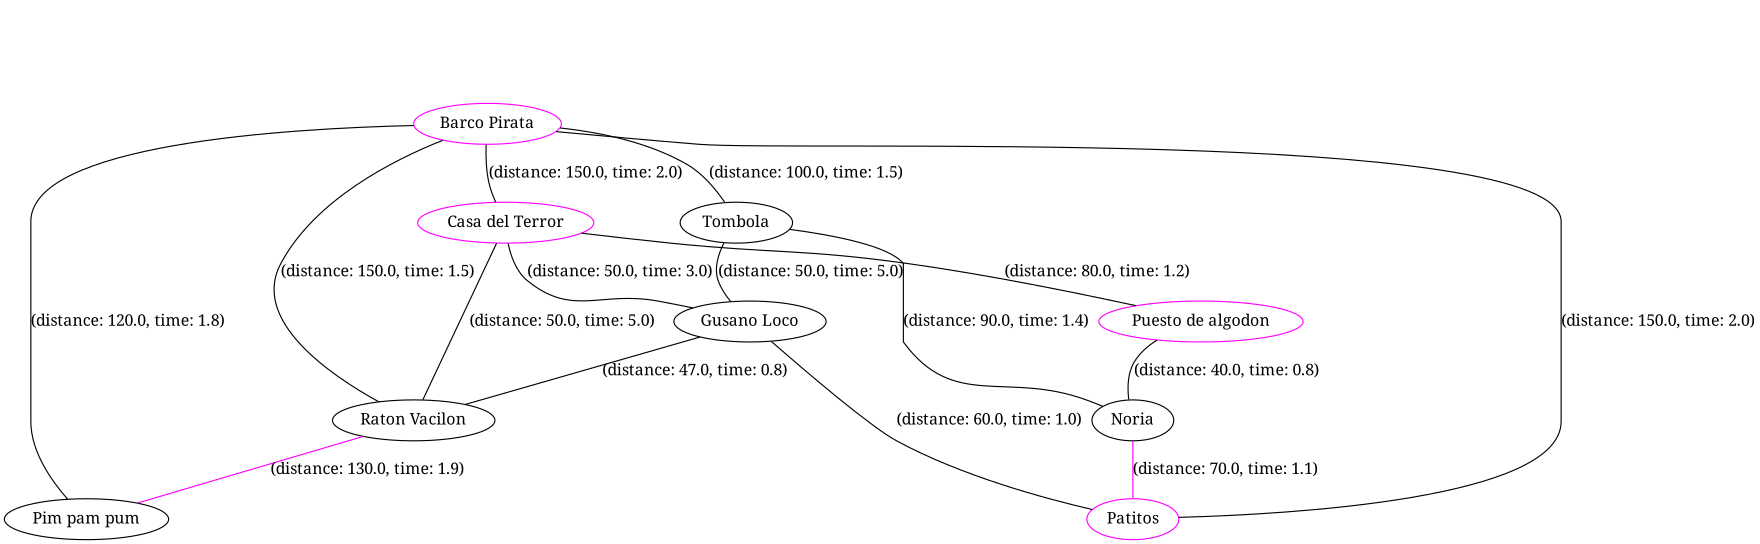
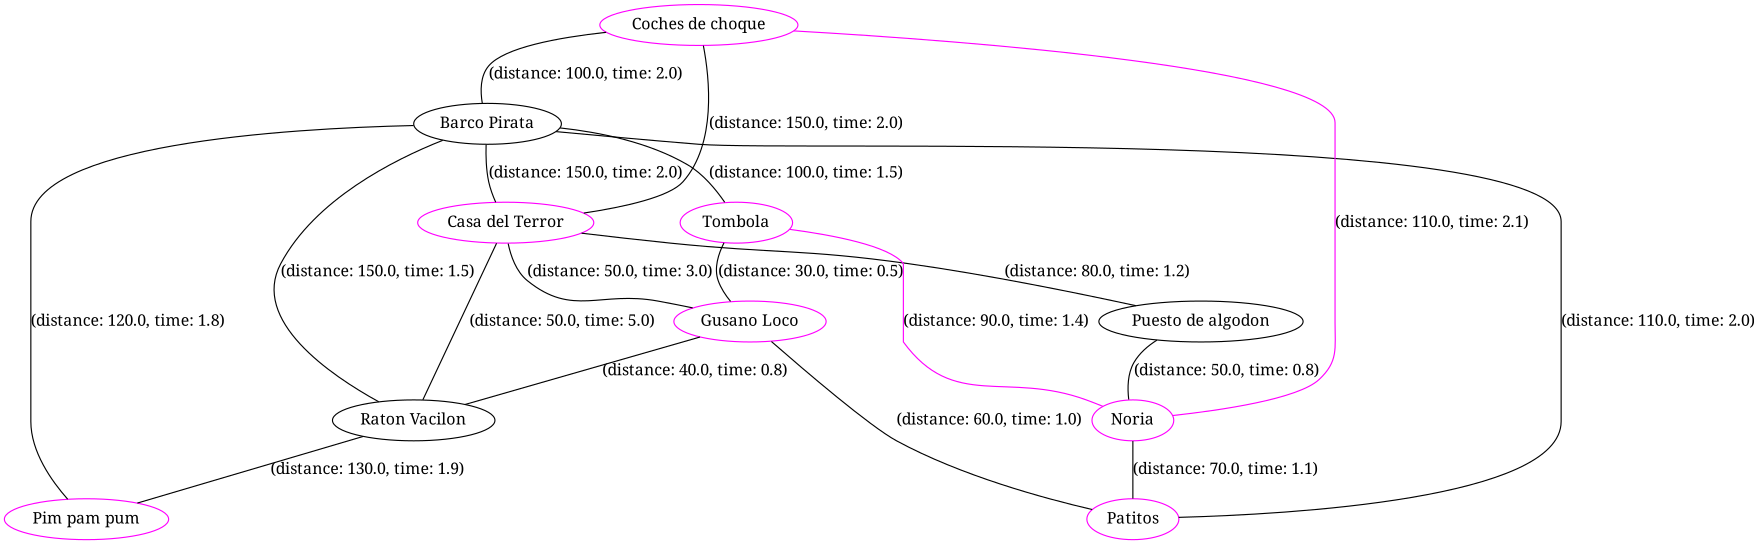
node "Coches de choque": added
node "Barco Pirata": color magenta -> black
node "Tombola": color black -> magenta
edge "Tombola" -- "Gusano Loco": label "(distance: 50.0, time: 5.0)" -> "(distance: 30.0, time: 0.5)"
node "Gusano Loco": color black -> magenta
node "Puesto de algodon": color magenta -> black
edge "Barco Pirata" -- "Patitos": label "(distance: 150.0, time: 2.0)" -> "(distance: 110.0, time: 2.0)"
edge "Tombola" -- "Noria": color black -> magenta
edge "Gusano Loco" -- "Raton Vacilon": label "(distance: 47.0, time: 0.8)" -> "(distance: 40.0, time: 0.8)"
edge "Puesto de algodon" -- "Noria": label "(distance: 40.0, time: 0.8)" -> "(distance: 50.0, time: 0.8)"
node "Noria": color black -> magenta
edge "Raton Vacilon" -- "Pim pam pum": color magenta -> black
edge "Noria" -- "Patitos": color magenta -> black
node "Pim pam pum": color black -> magenta
